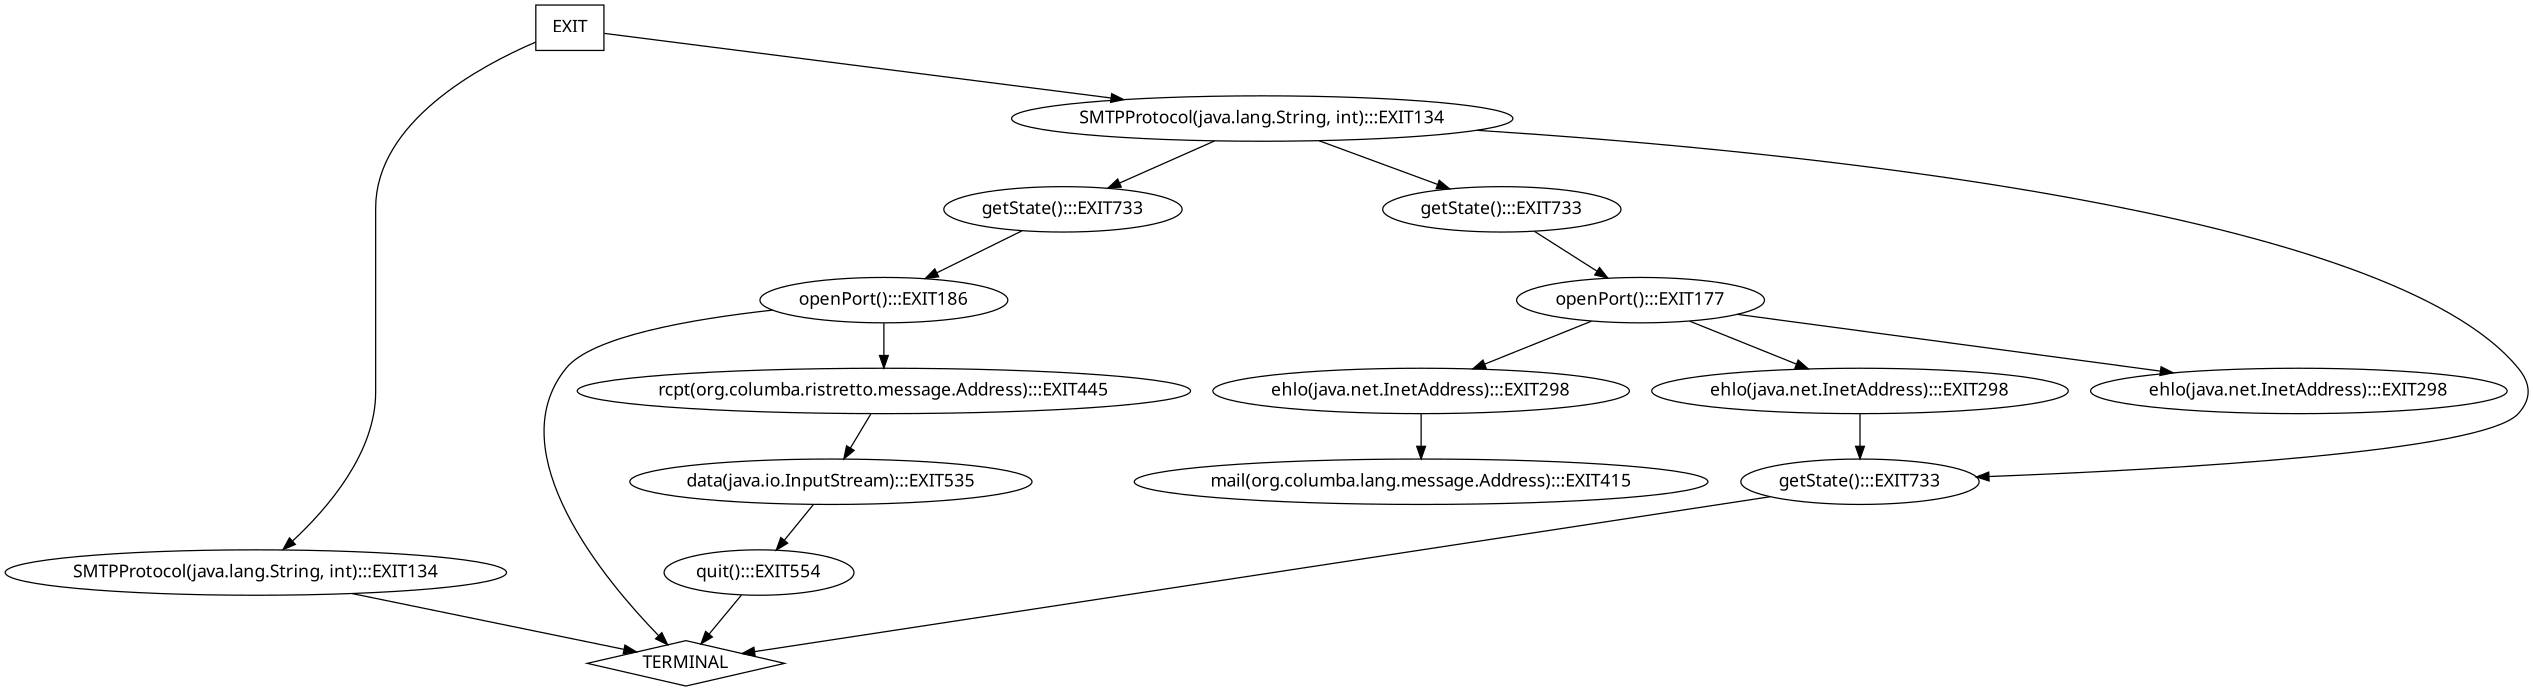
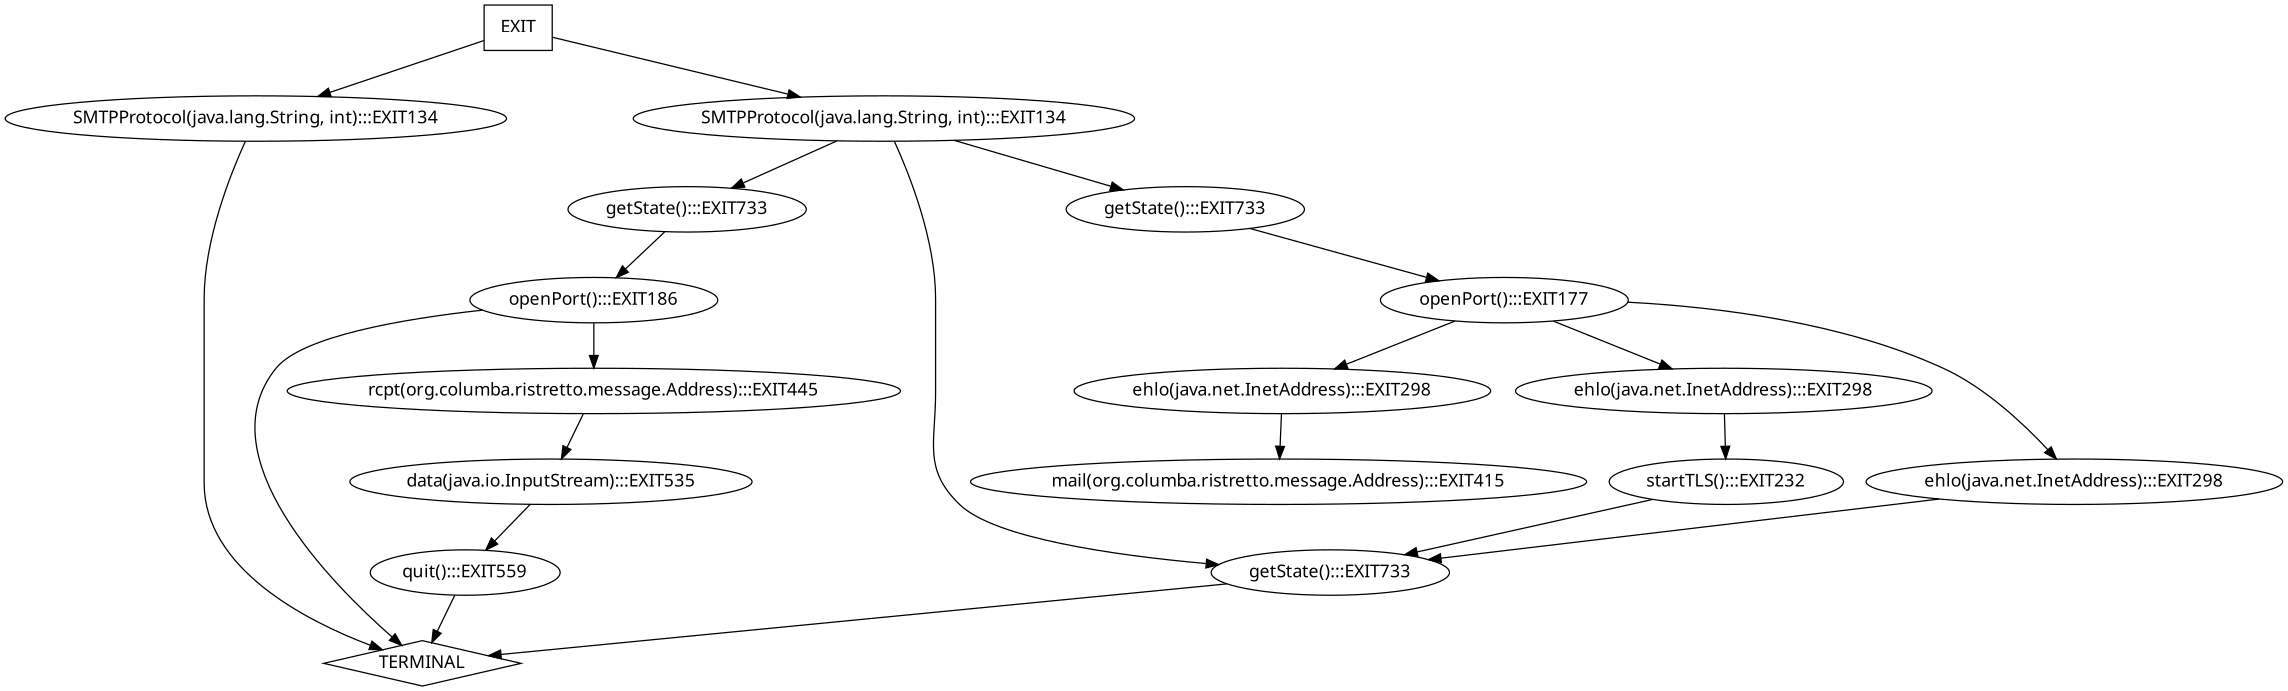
node "mail(org.columba.lang.message.Address):::EXIT415": label "mail(org.columba.lang.message.Address):::EXIT415" -> "mail(org.columba.ristretto.message.Address):::EXIT415"
node "startTLS():::EXIT232": added
node "quit():::EXIT554": label "quit():::EXIT554" -> "quit():::EXIT559"
